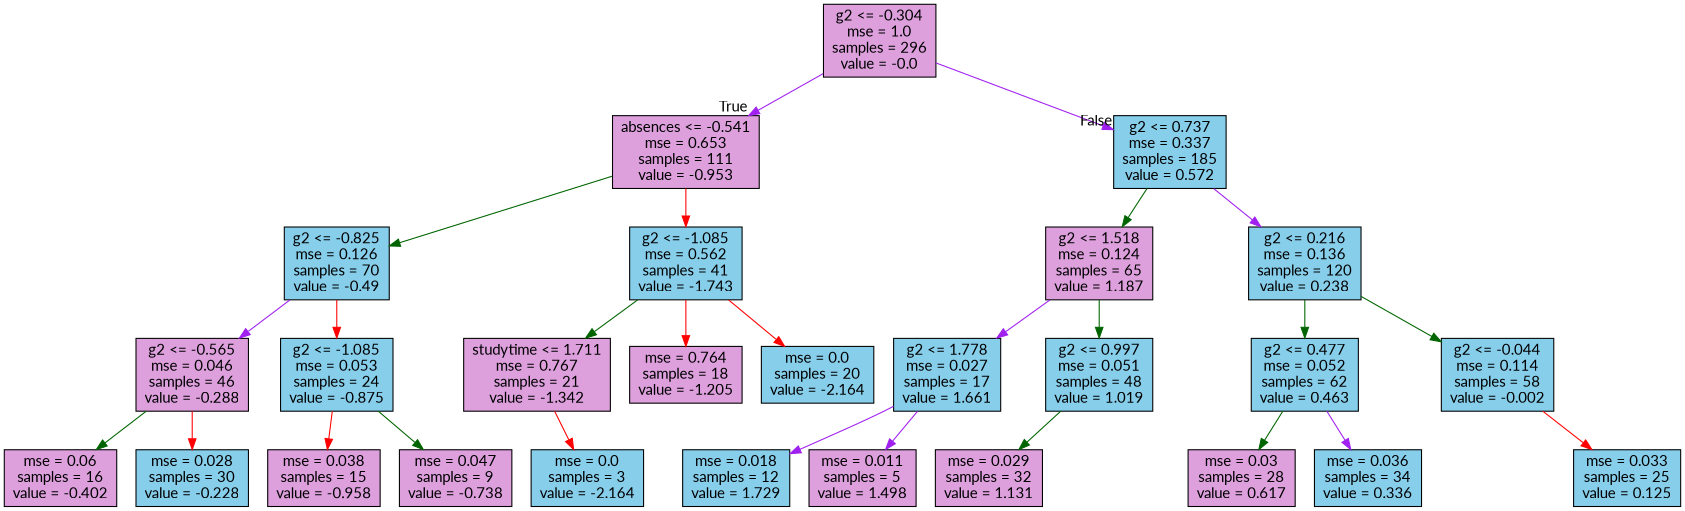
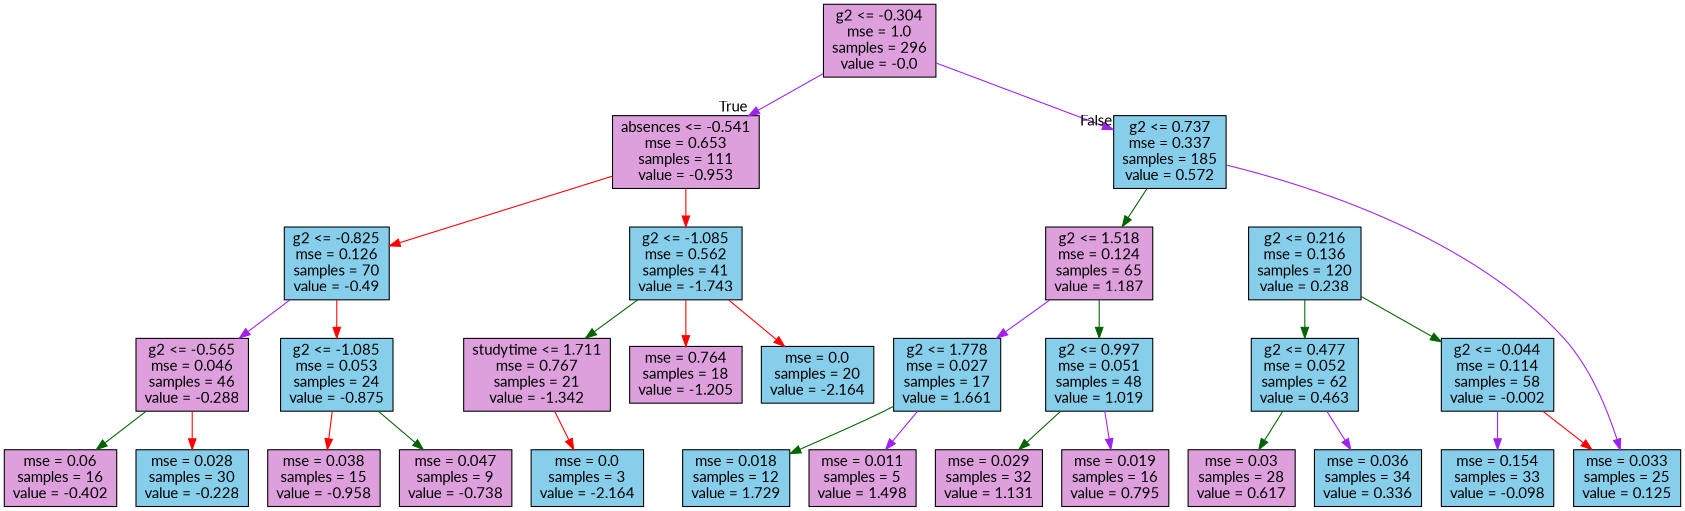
edge "g2 <= 0.737 mse = 0.337 samples = 185 value = 0.572" -> "g2 <= 0.216 mse = 0.136 samples = 120 value = 0.238": now "g2 <= 0.737 mse = 0.337 samples = 185 value = 0.572" -> "mse = 0.033 samples = 25 value = 0.125"
edge "absences <= -0.541 mse = 0.653 samples = 111 value = -0.953" -> "g2 <= -0.825 mse = 0.126 samples = 70 value = -0.49": color darkgreen -> red
edge "g2 <= 1.778 mse = 0.027 samples = 17 value = 1.661" -> "mse = 0.018 samples = 12 value = 1.729": color purple -> darkgreen
node "mse = 0.019 samples = 16 value = 0.795": added
node "mse = 0.154 samples = 33 value = -0.098": added
